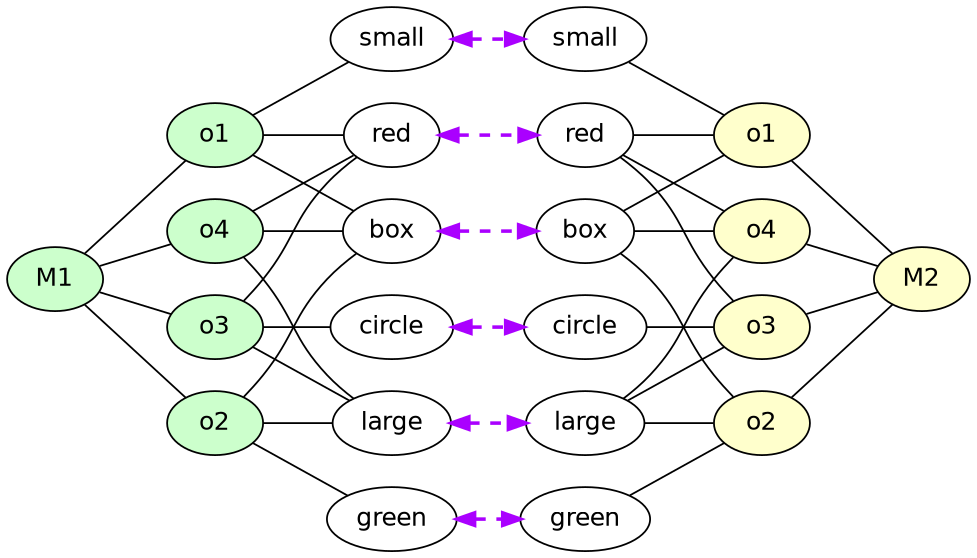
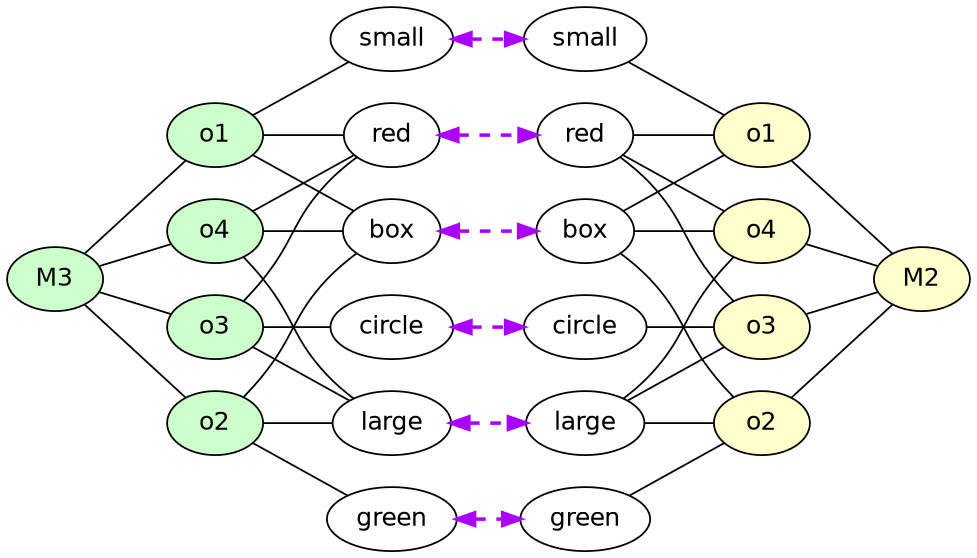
node "M1": label "M1" -> "M3"
